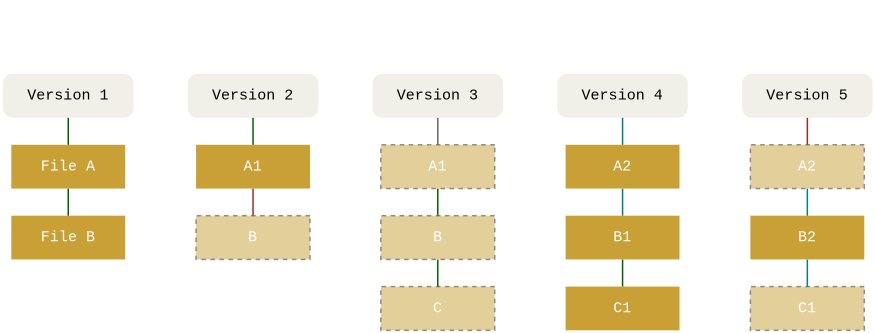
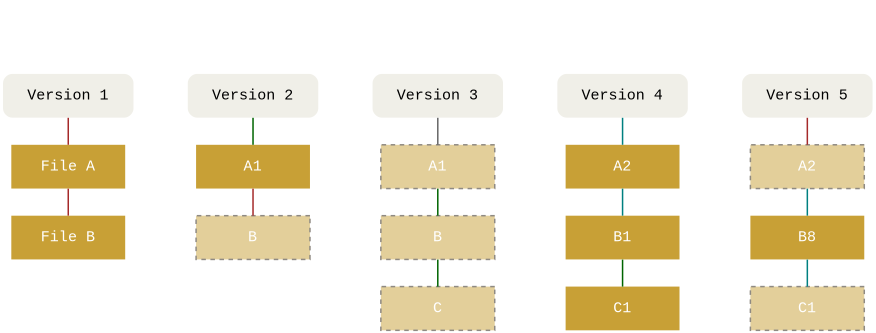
edge "Version 1" -- "File A": color darkgreen -> brown
edge "File A" -- "File B": color darkgreen -> brown
node "B2": label "B2" -> "B8"
